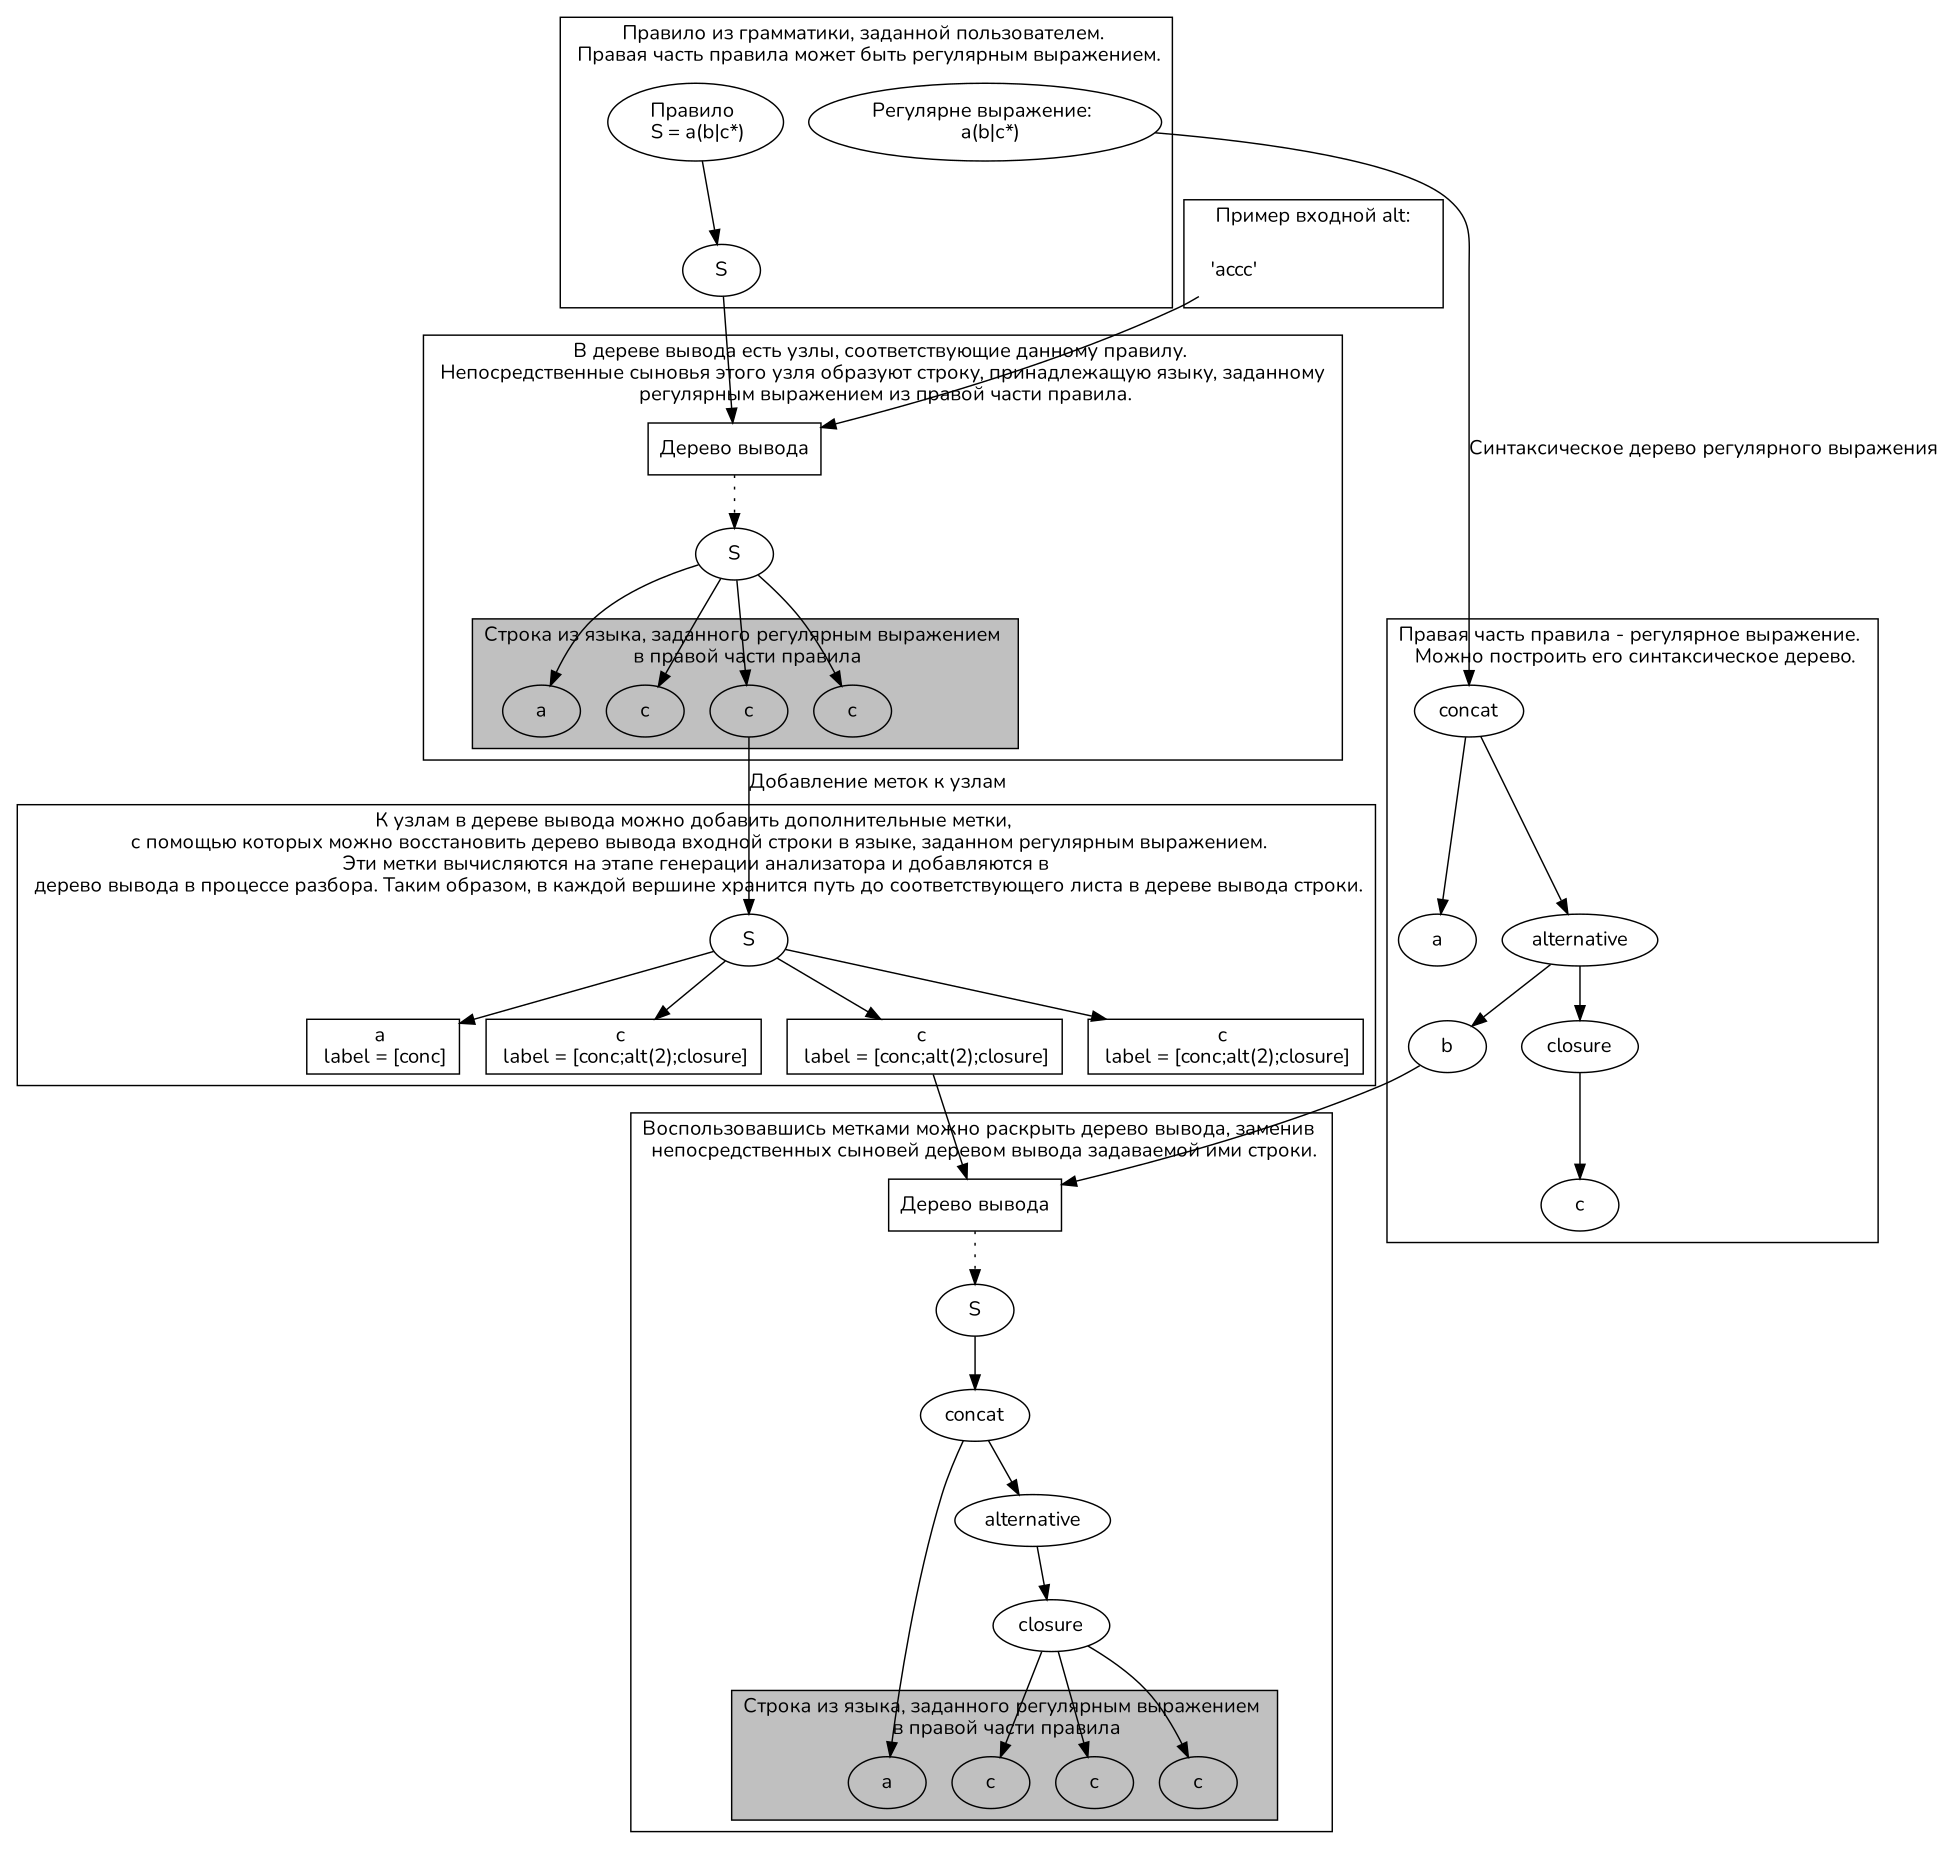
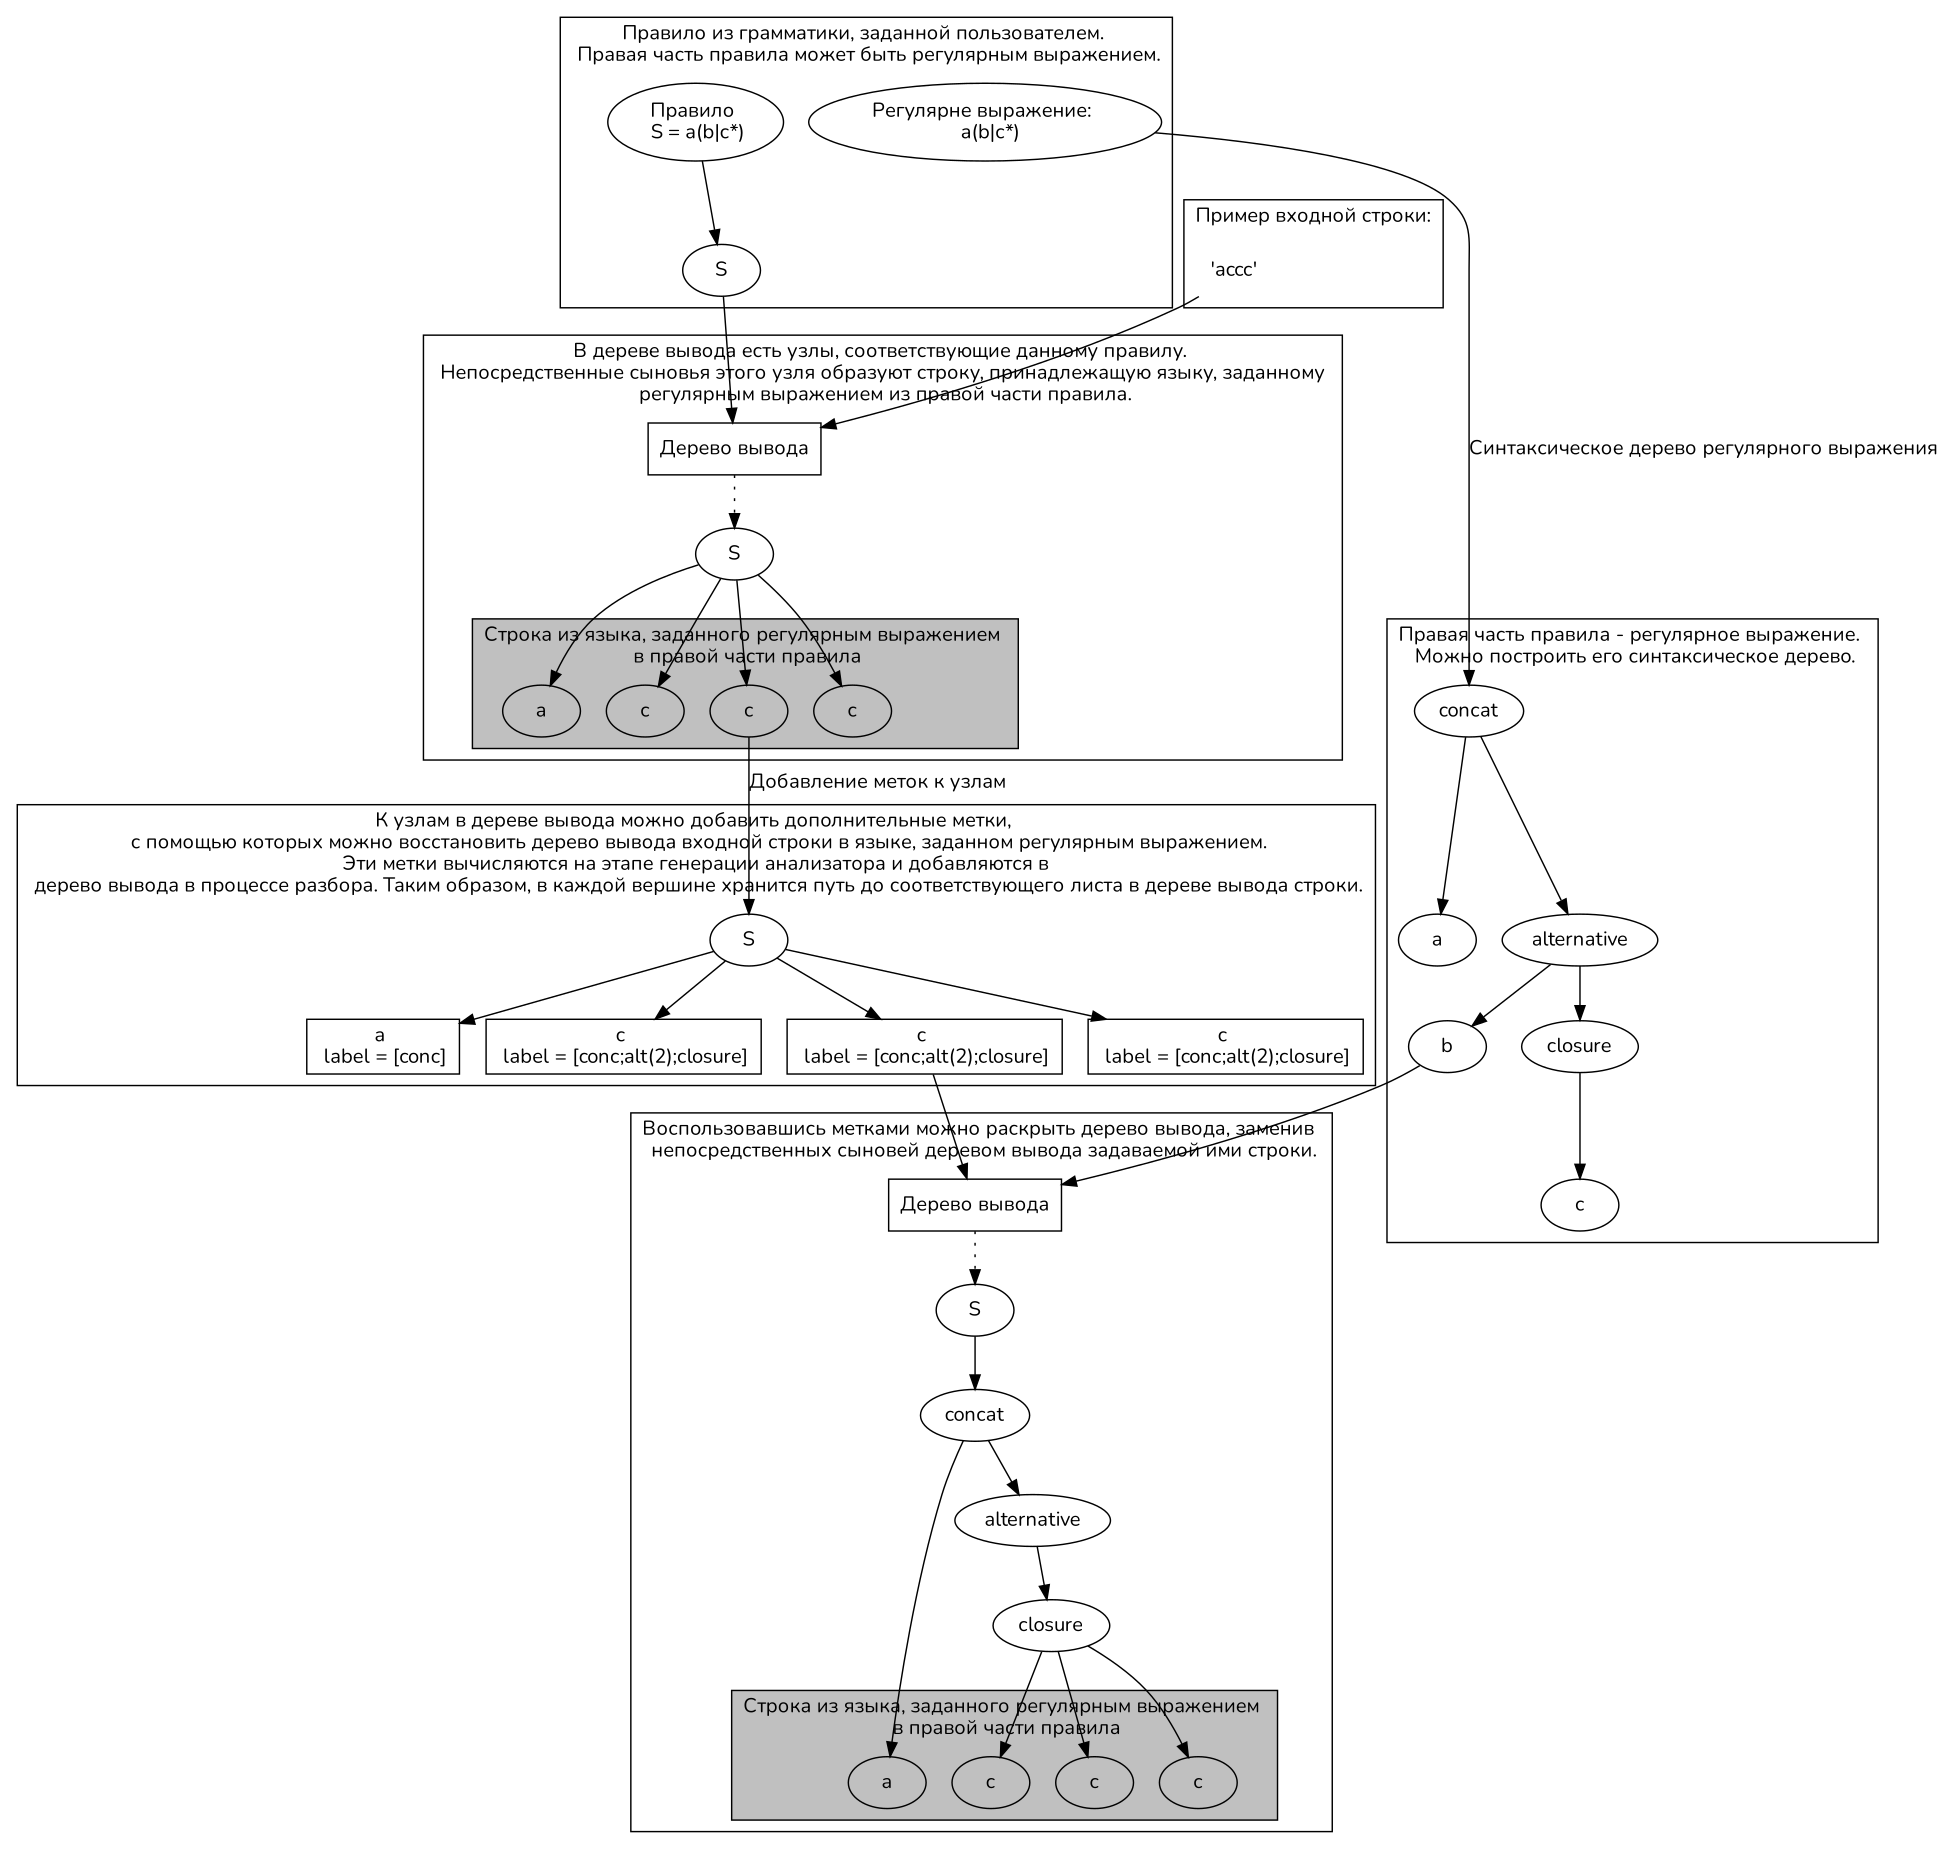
cluster "Пример входной alt:": label "Пример входной alt:" -> "Пример входной строки:"
